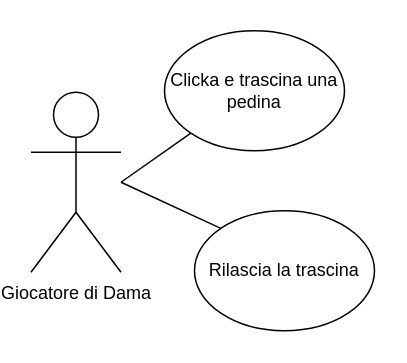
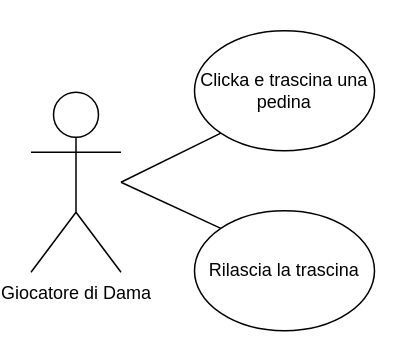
node "Clicka e trascina una pedina": moved (254, 91) -> (284, 91)
